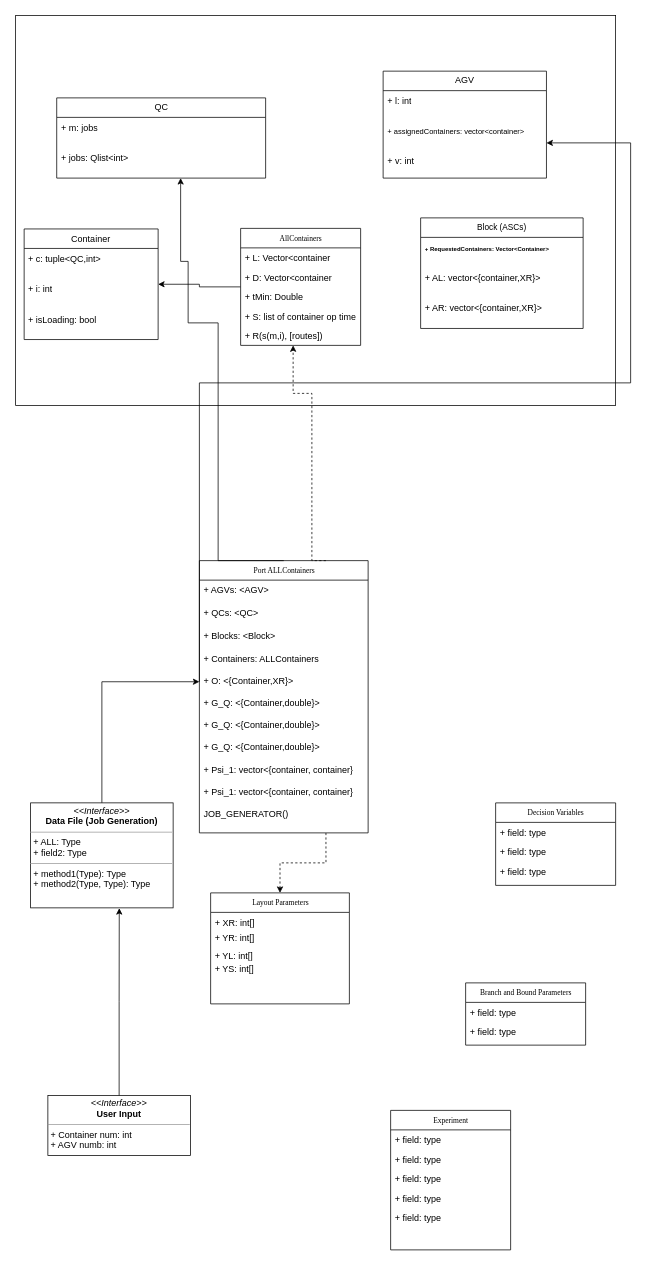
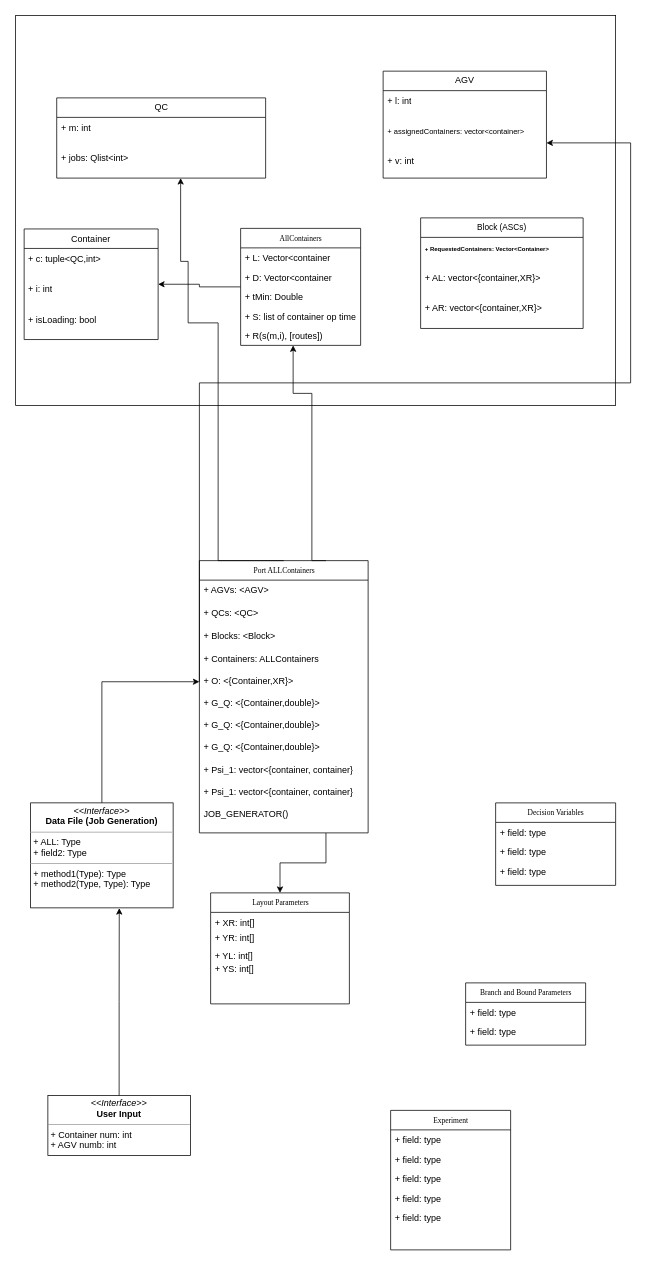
node "+ m: jobs": label "+ m: jobs" -> "+ m: int"
edge "Port ALLContainers" -> "AllContainers": style dashed -> solid
edge "Port ALLContainers" -> "Layout Parameters": style dashed -> solid
